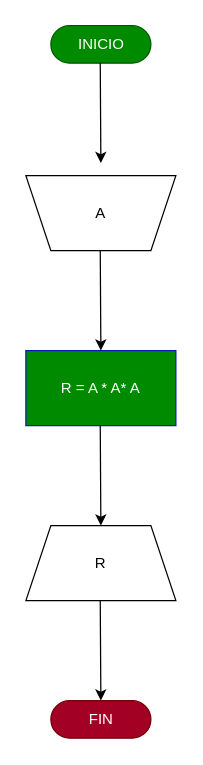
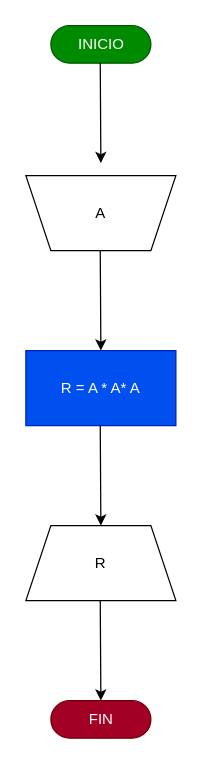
node "R = A * A* A": fillcolor #008a00 -> #0050ef
